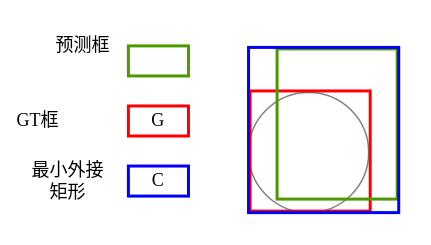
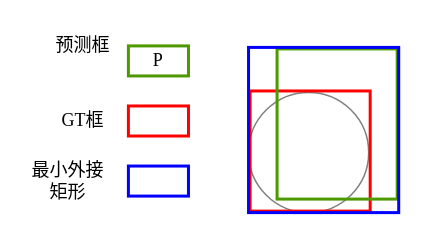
node "P": added
node "GT框": moved (38, 121) -> (83, 121)
node "G": removed
node "C": removed
